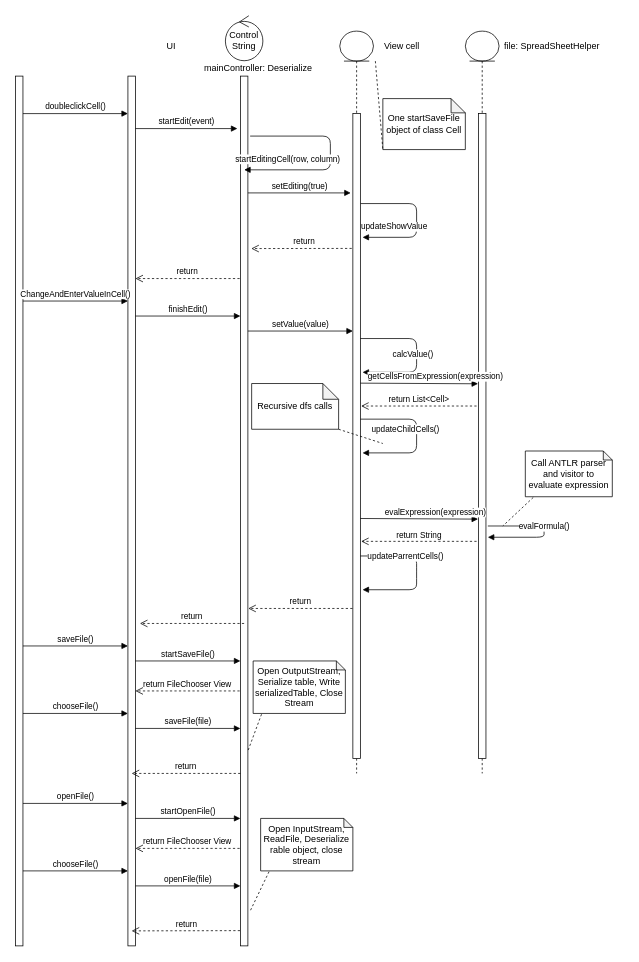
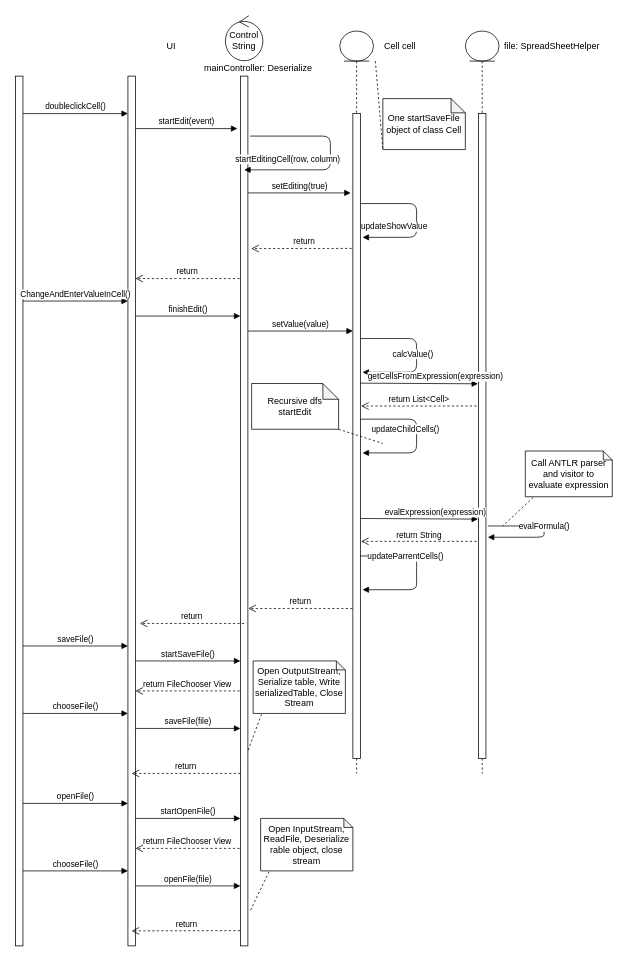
node "View cell": label "View cell" -> "Cell cell"
node "Recursive dfs calls": label "Recursive dfs calls" -> "Recursive dfs startEdit"
